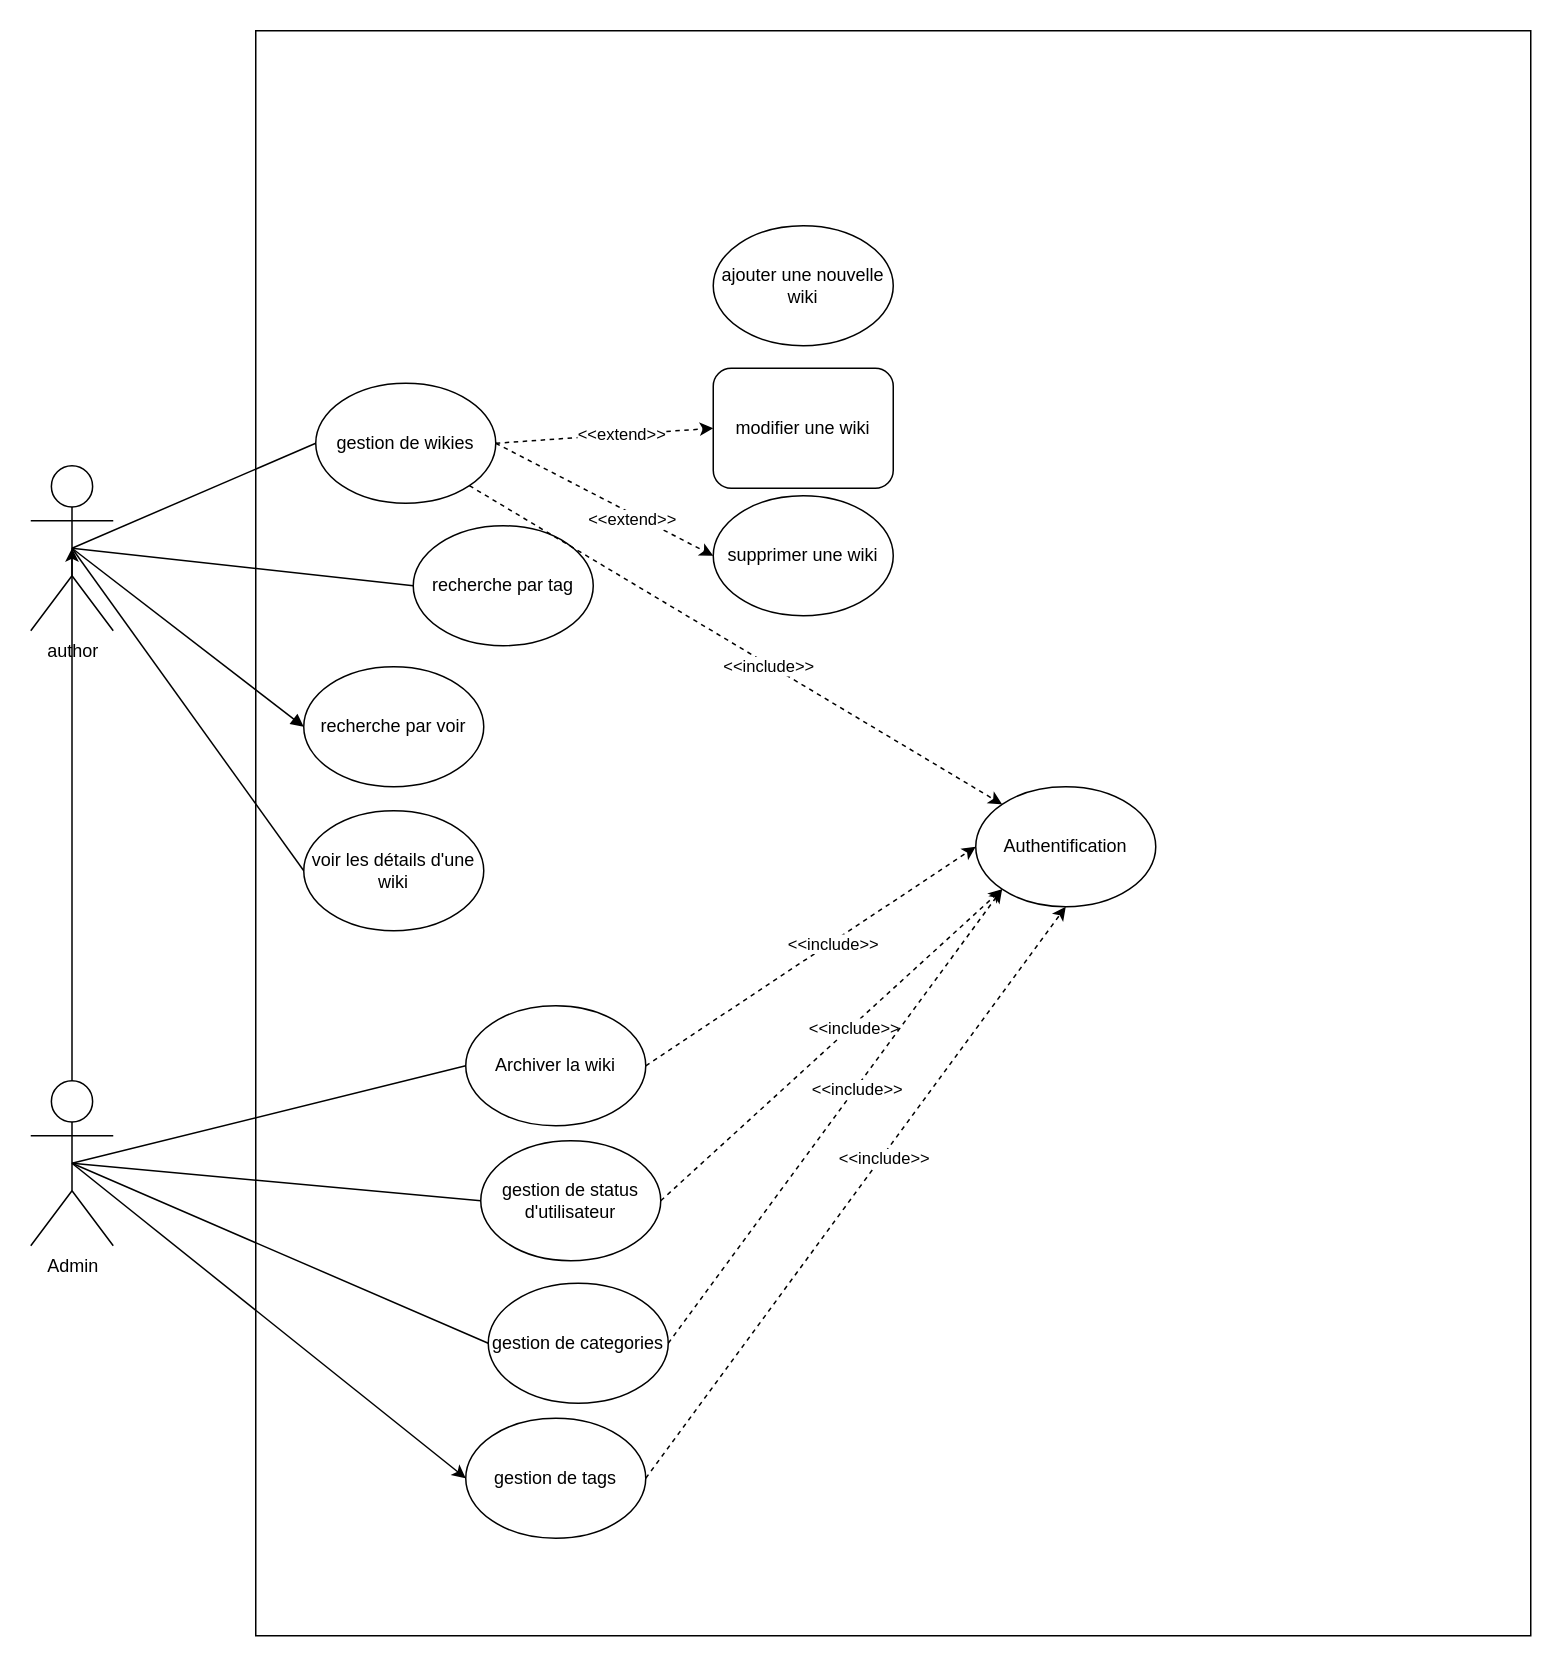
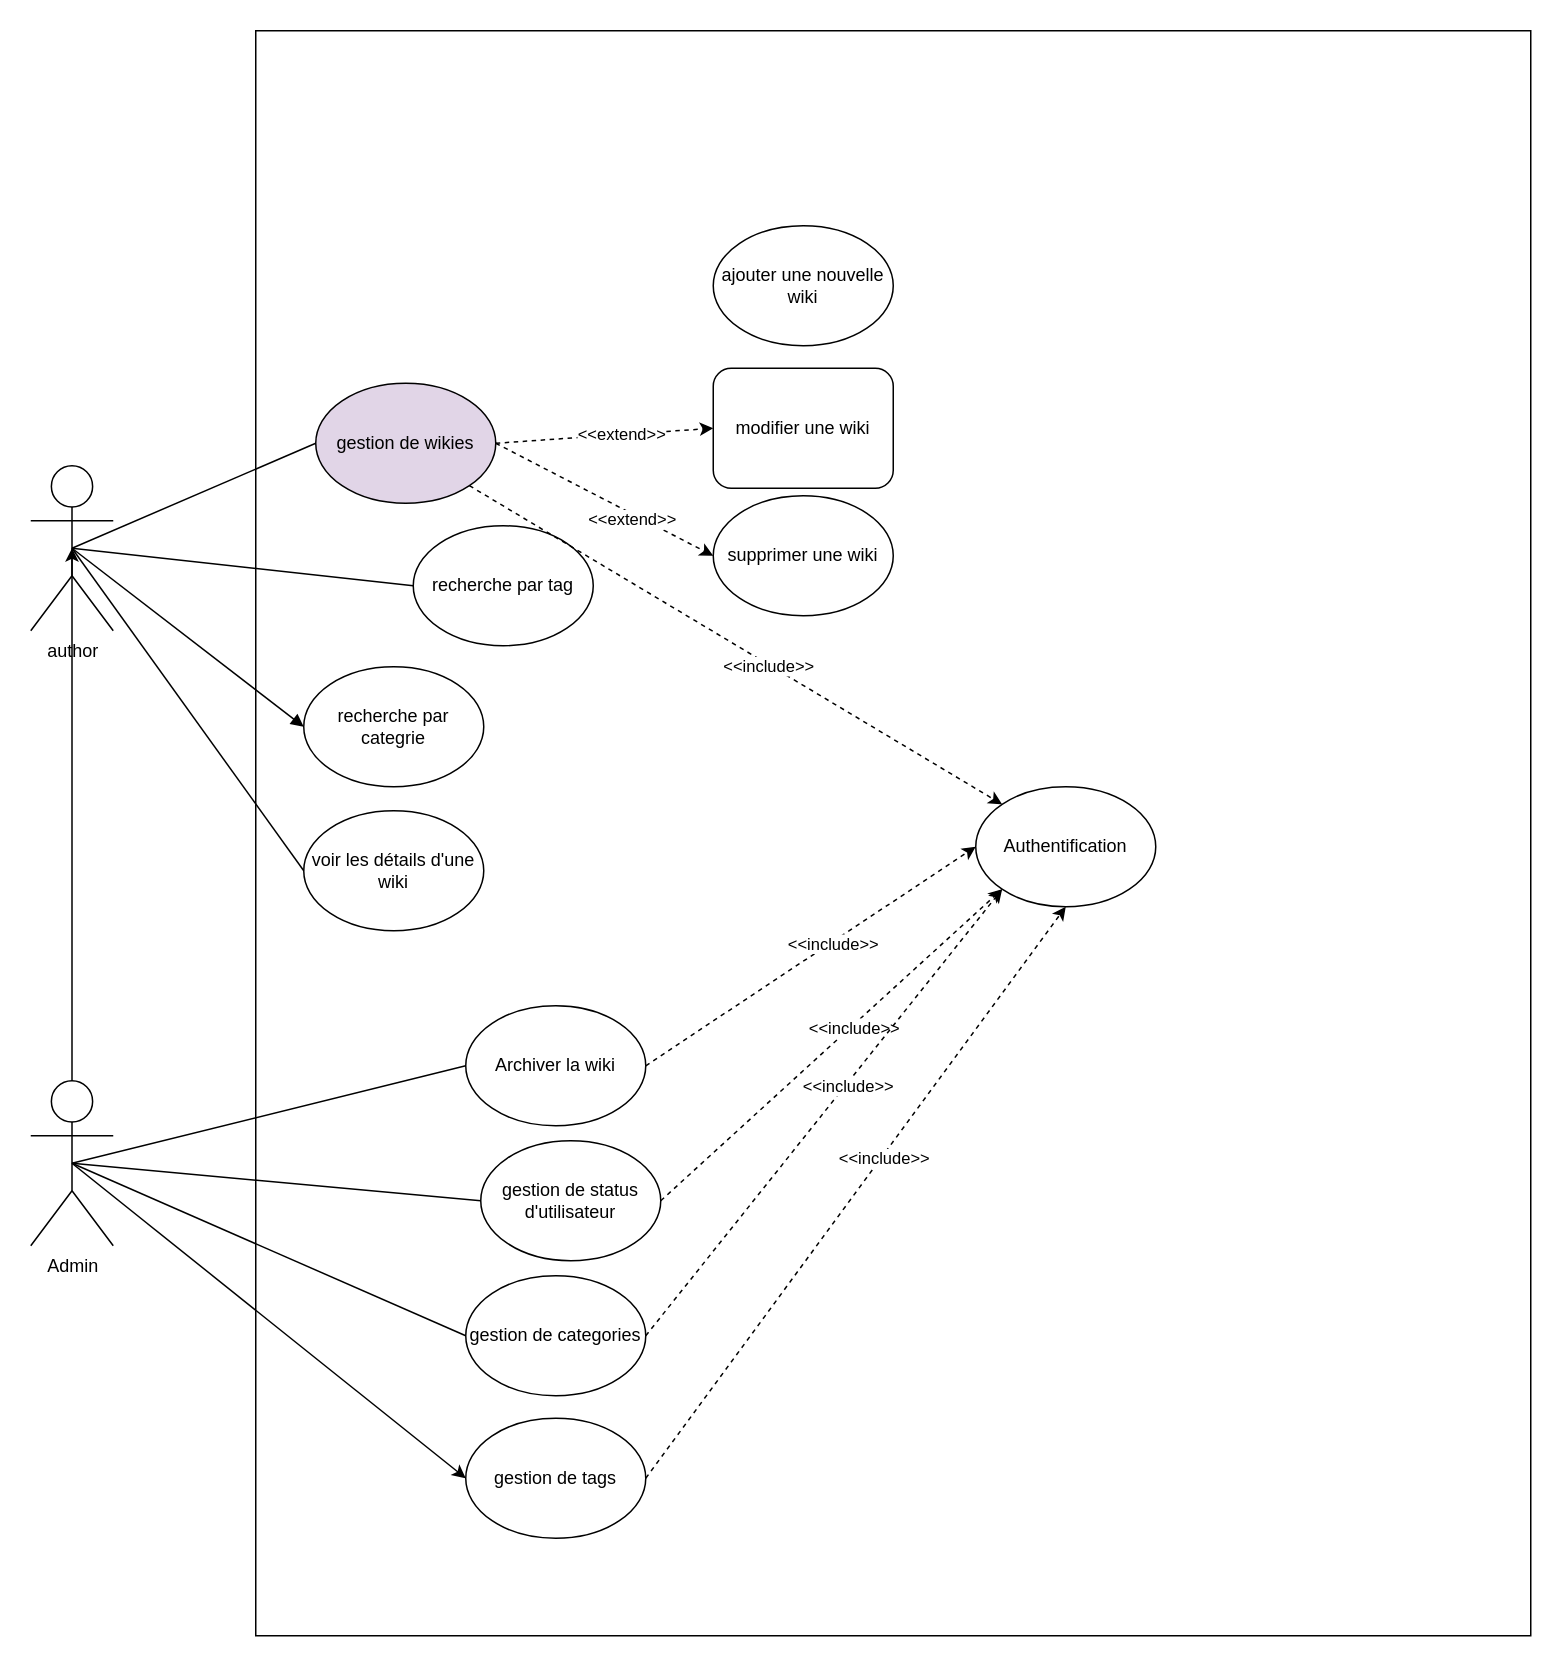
node "gestion de wikies": fillcolor #ffffff -> #e1d5e7
node "recherche par voir": label "recherche par voir" -> "recherche par categrie"
node "gestion de categories": moved (578, 1343) -> (556, 1336)
